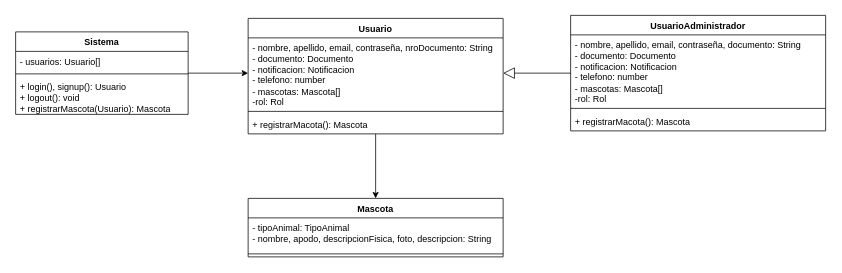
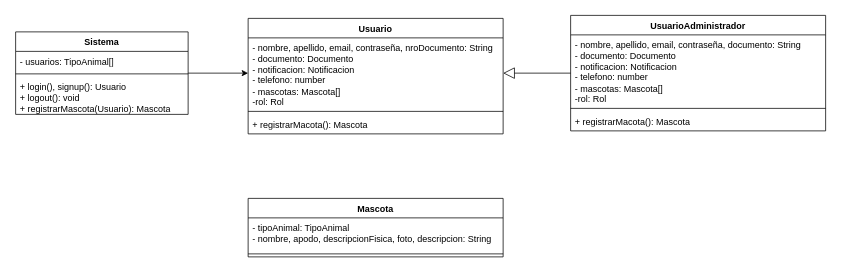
node "- usuarios: Usuario[]": label "- usuarios: Usuario[]" -> "- usuarios: TipoAnimal[]"
edge "Usuario" -> "Mascota": removed
